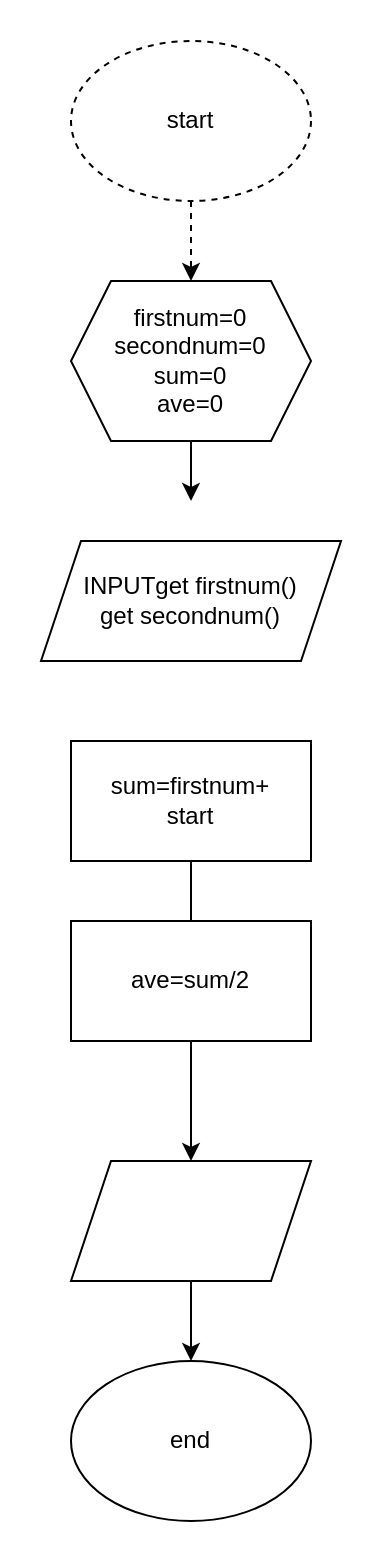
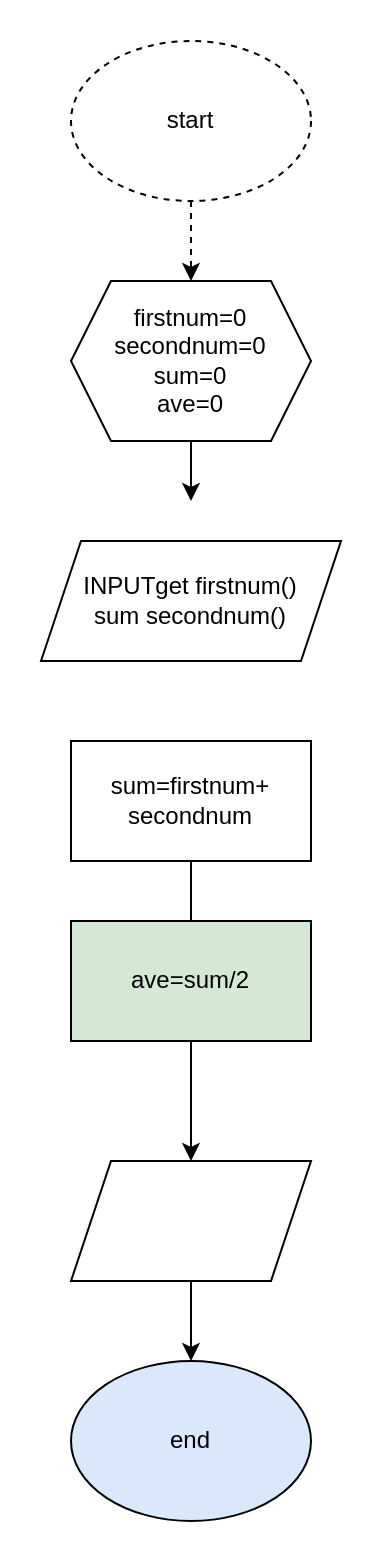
node "INPUTget firstnum() get secondnum()": label "INPUTget firstnum() get secondnum()" -> "INPUTget firstnum() sum secondnum()"
node "sum=firstnum+ start": label "sum=firstnum+ start" -> "sum=firstnum+ secondnum"
node "ave=sum/2": fillcolor #ffffff -> #d5e8d4
node "end": fillcolor #ffffff -> #dae8fc
